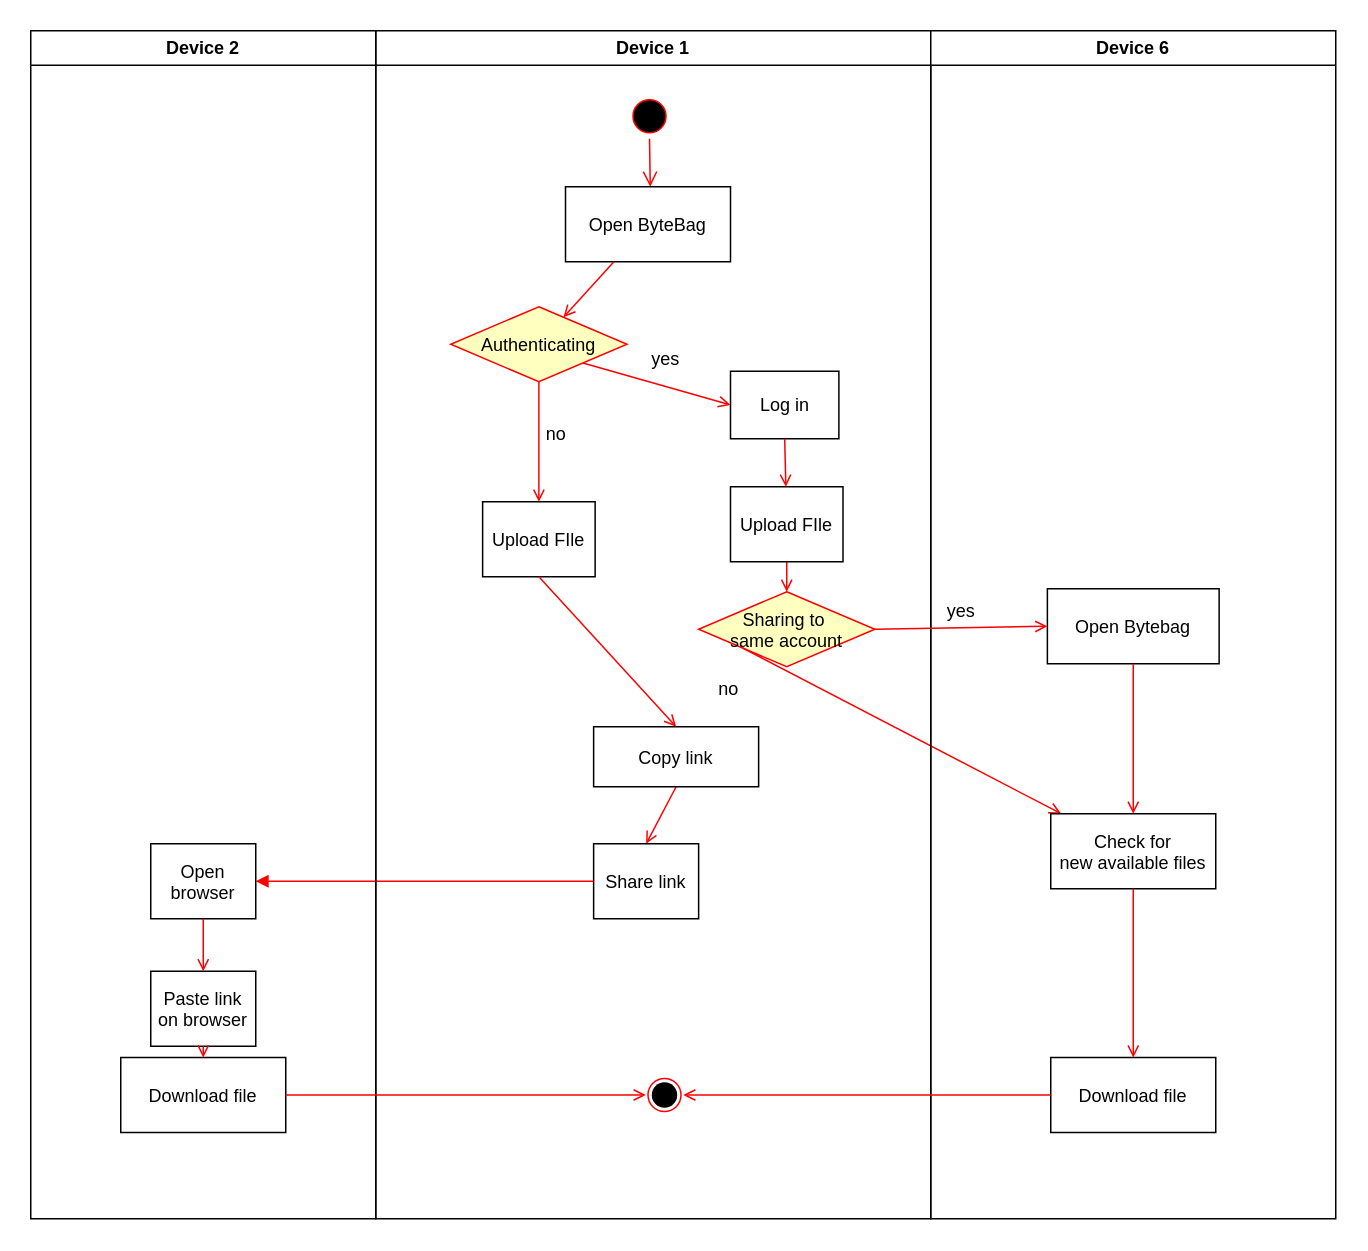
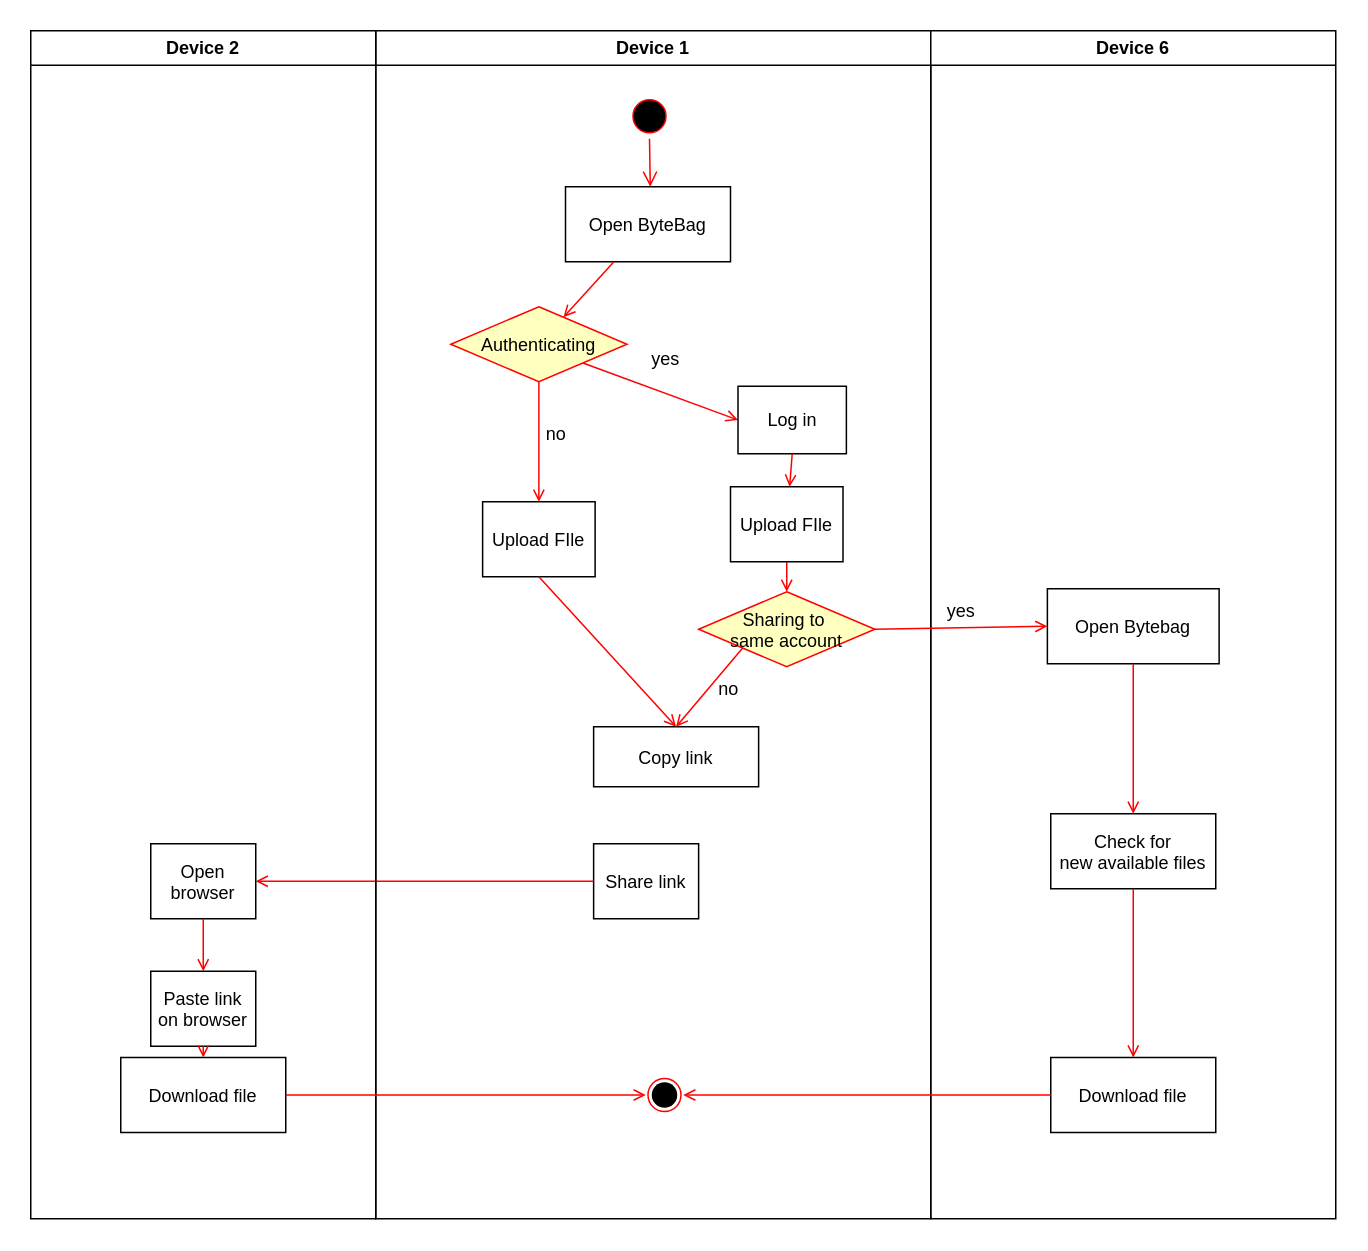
node "Log in": moved (785, 405) -> (792, 420)
edge "Sharing to same account" -> "Check for new available files": now "Sharing to same account" -> "Copy link"
edge "Copy link" -> "Share link": removed
edge "Share link" -> "Open browser": arrowhead block -> open
